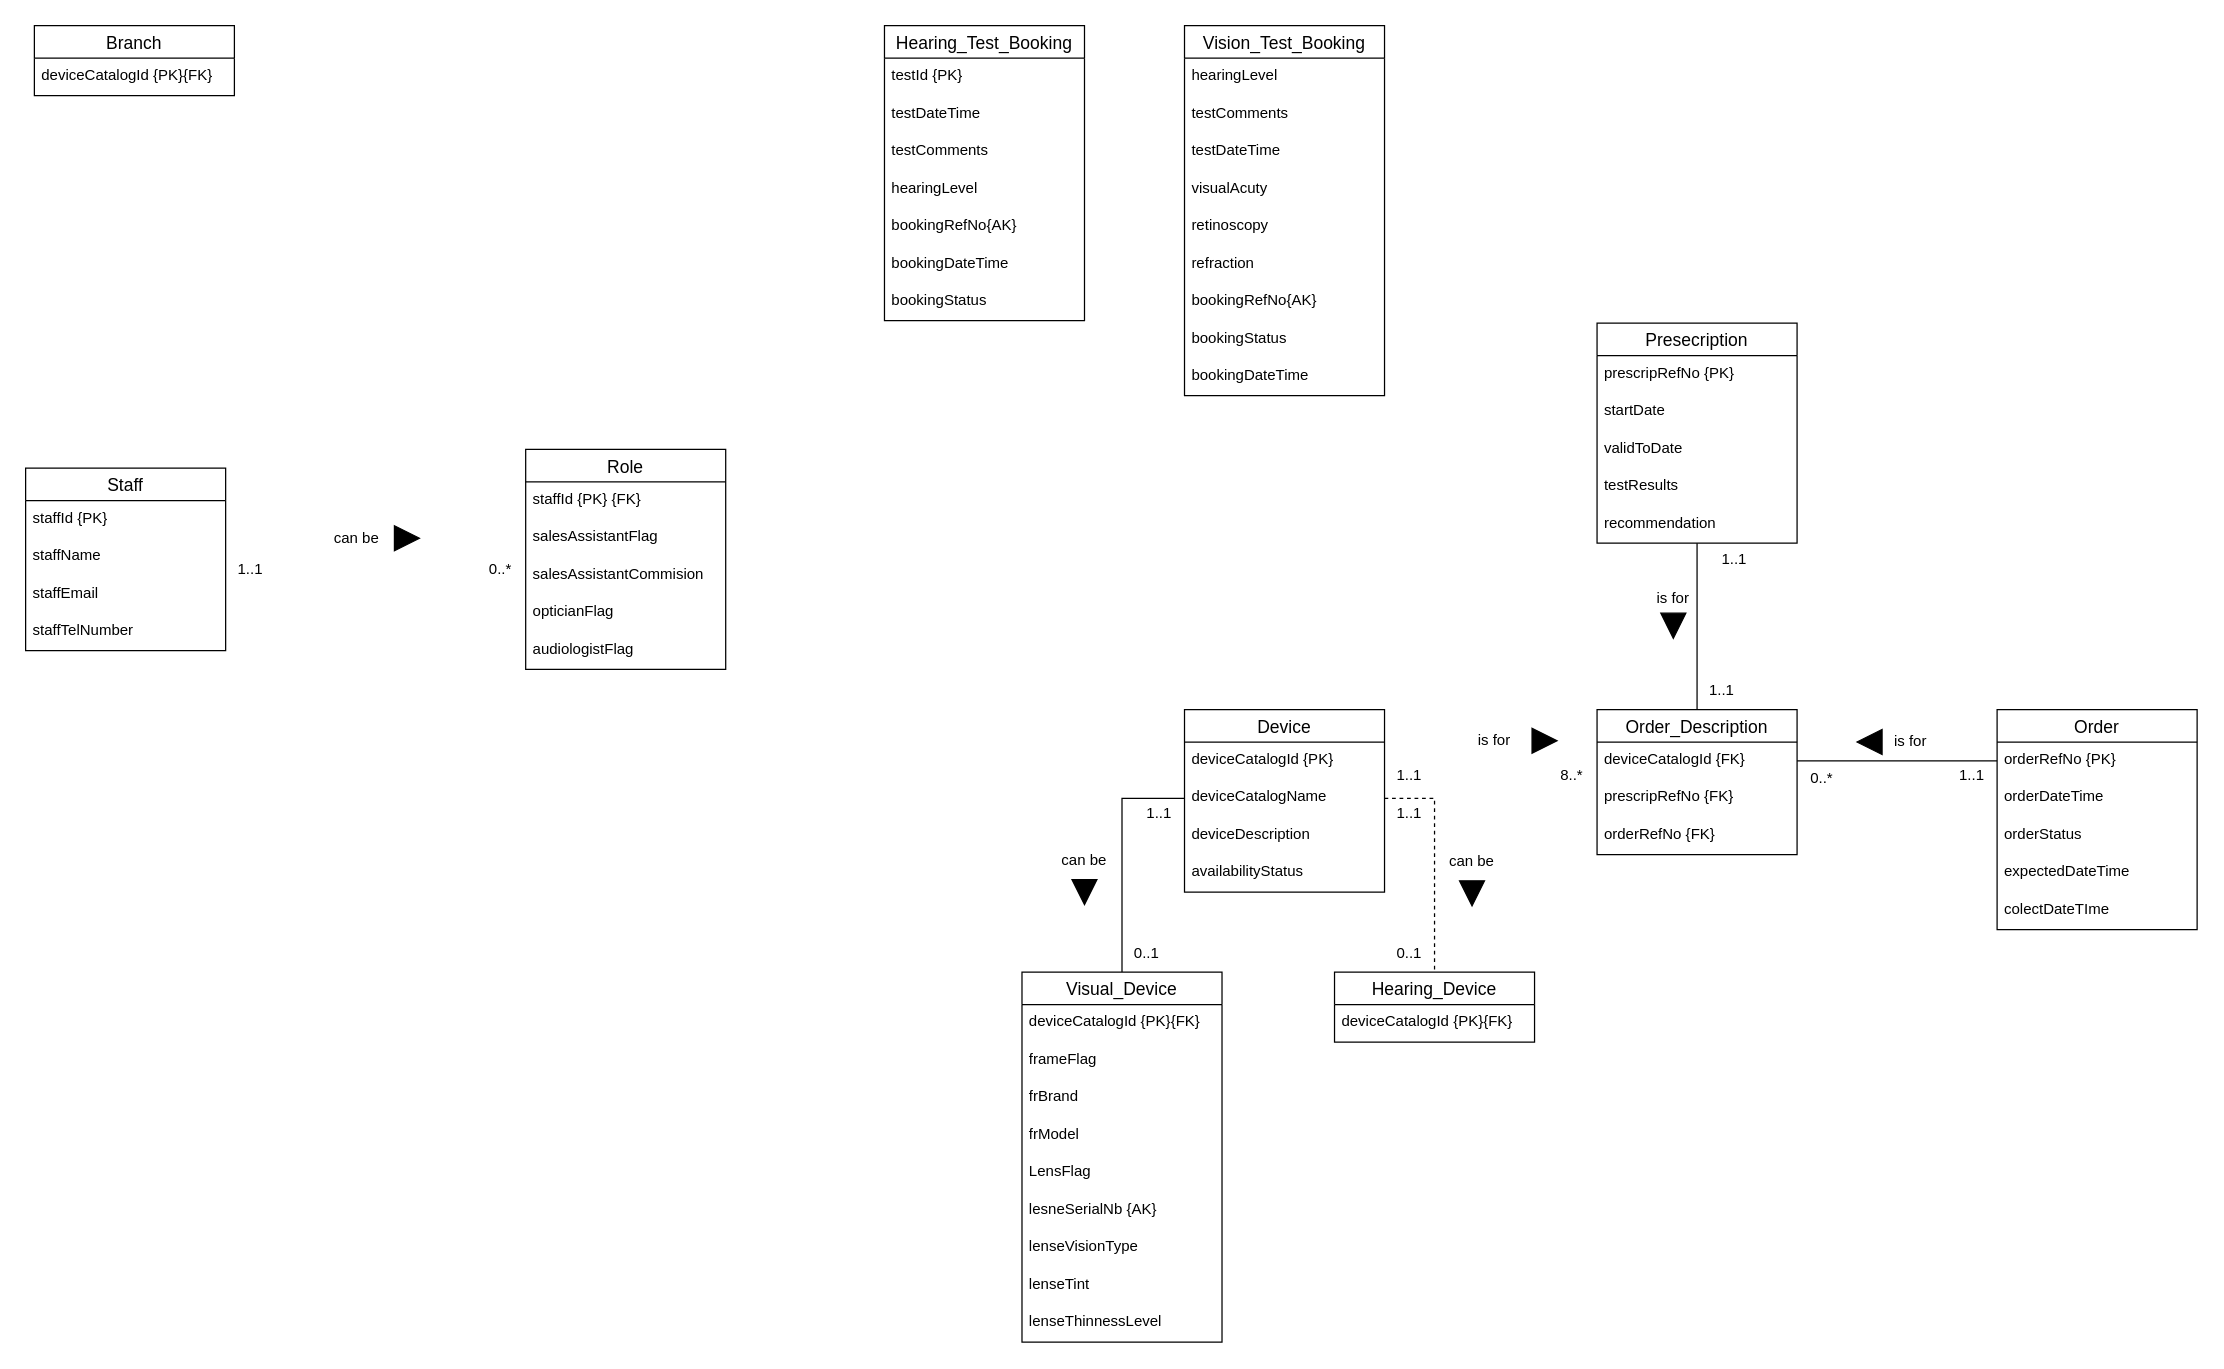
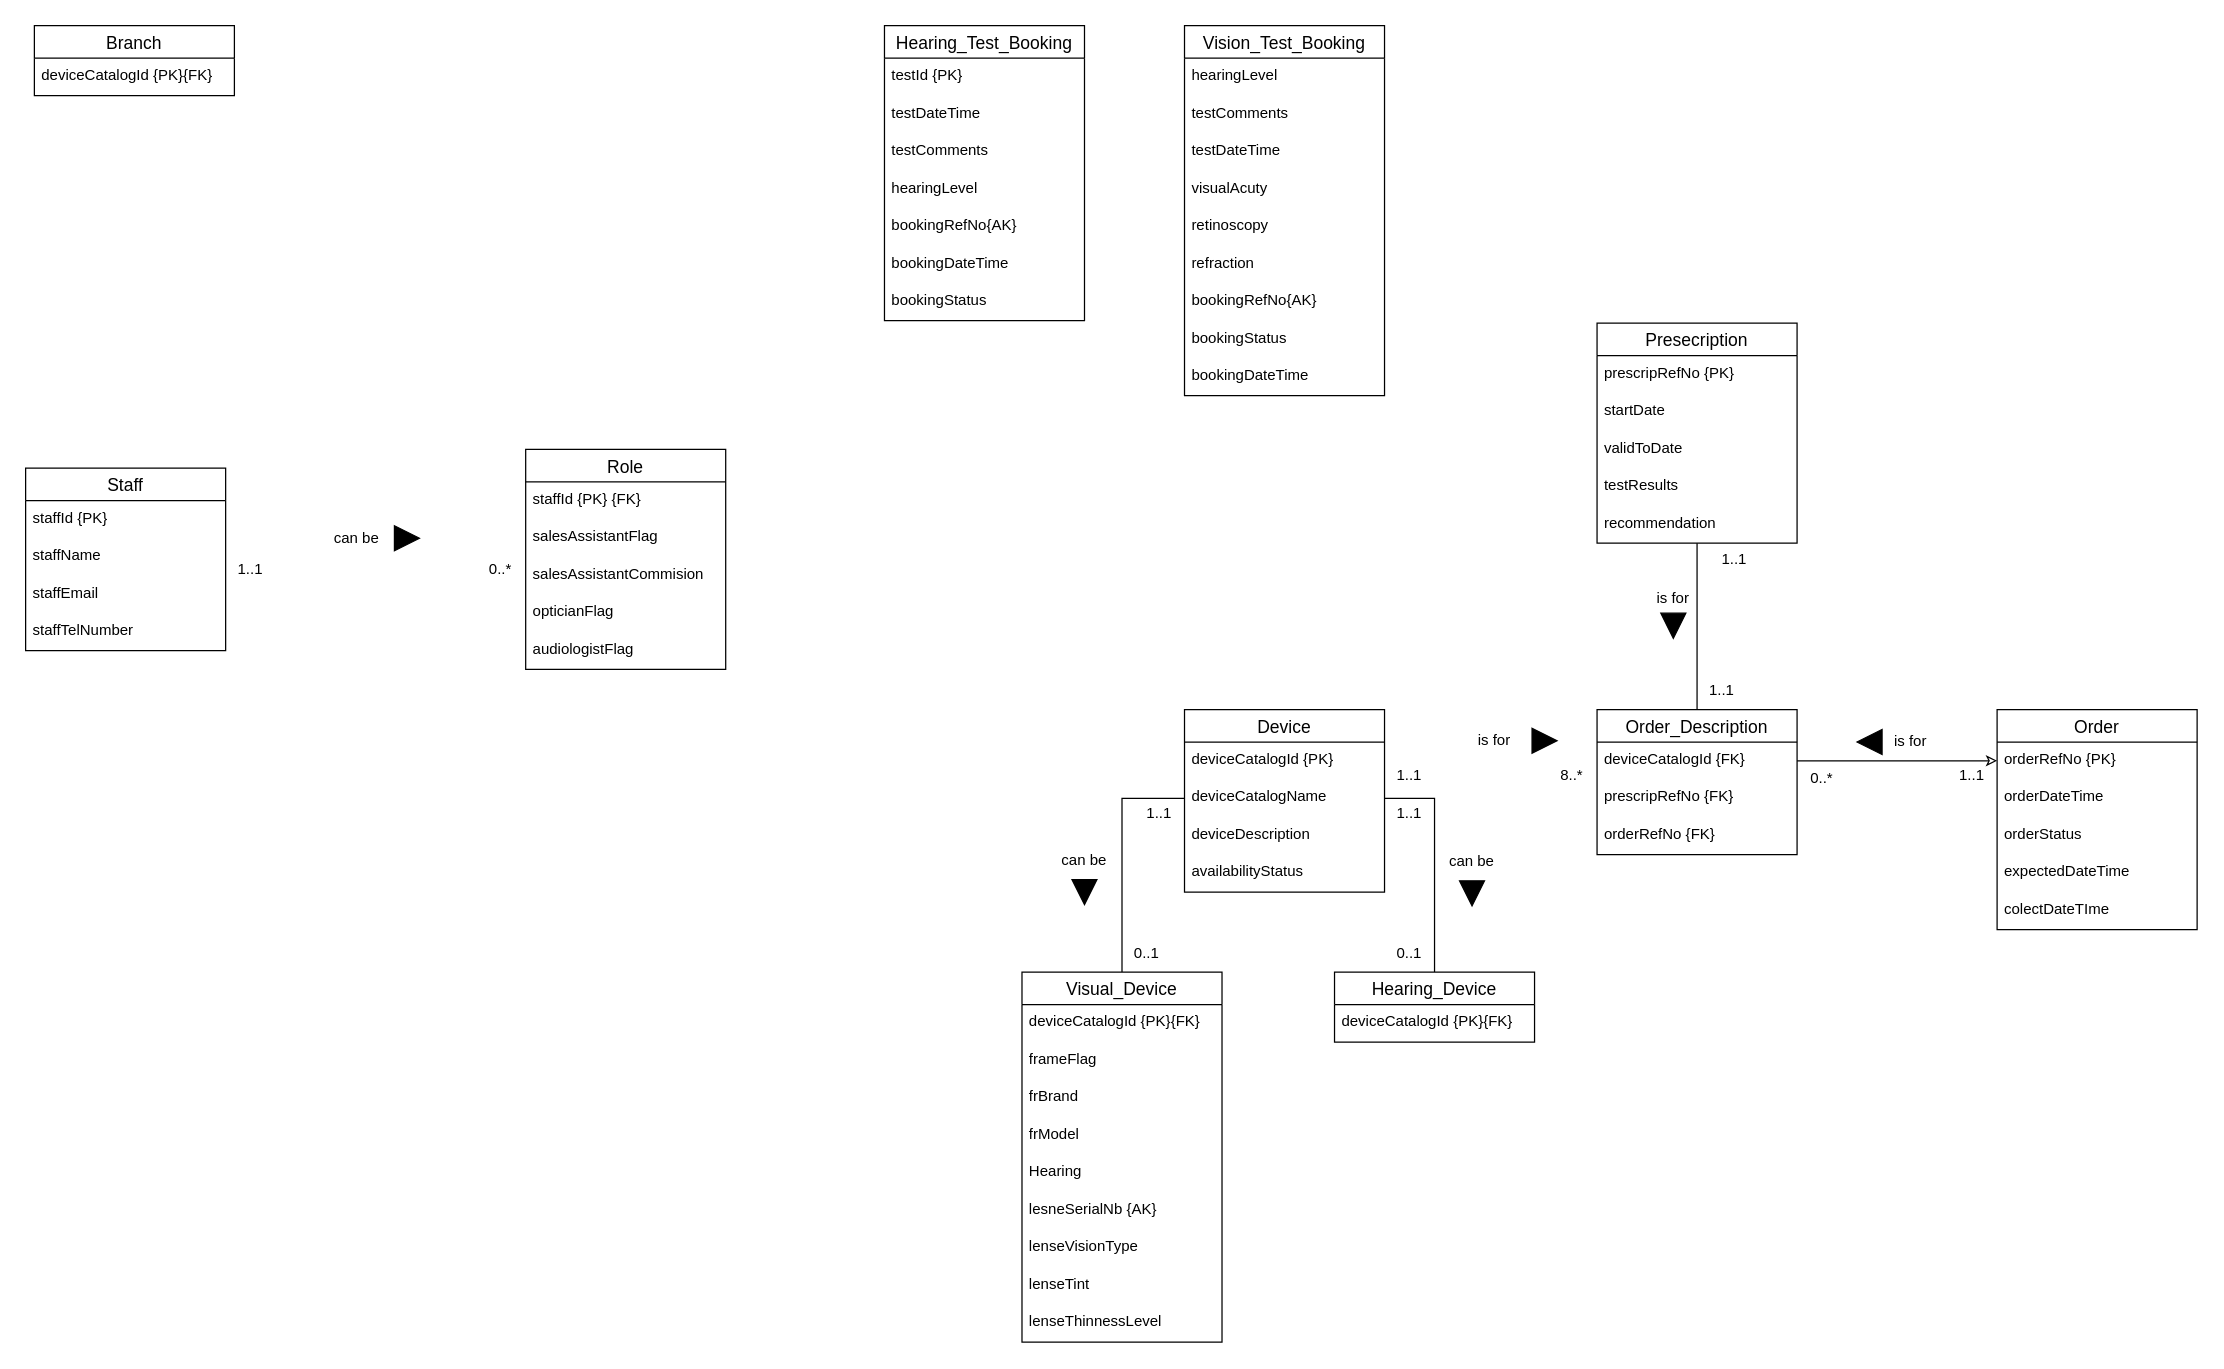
edge "deviceCatalogId {FK}" -- "orderRefNo {PK}": arrowhead none -> classic
edge "deviceCatalogName" -- "Hearing_Device": style dashed -> solid
node "LensFlag": label "LensFlag" -> "Hearing"
